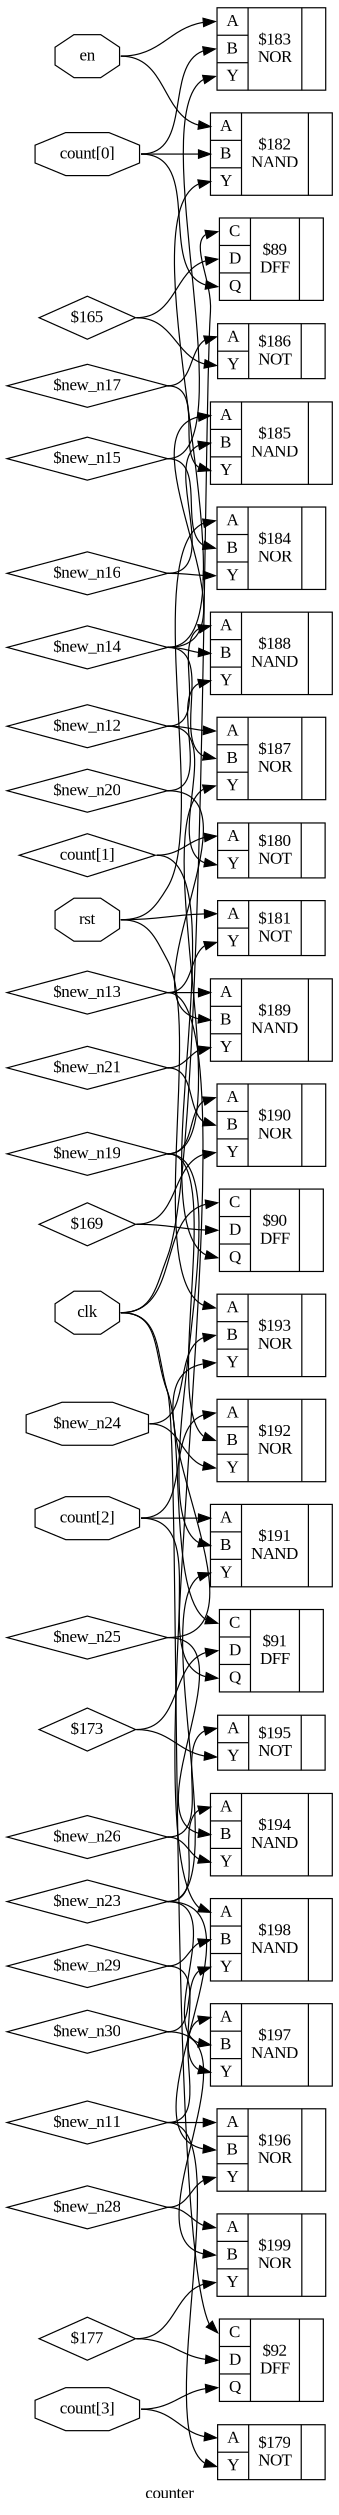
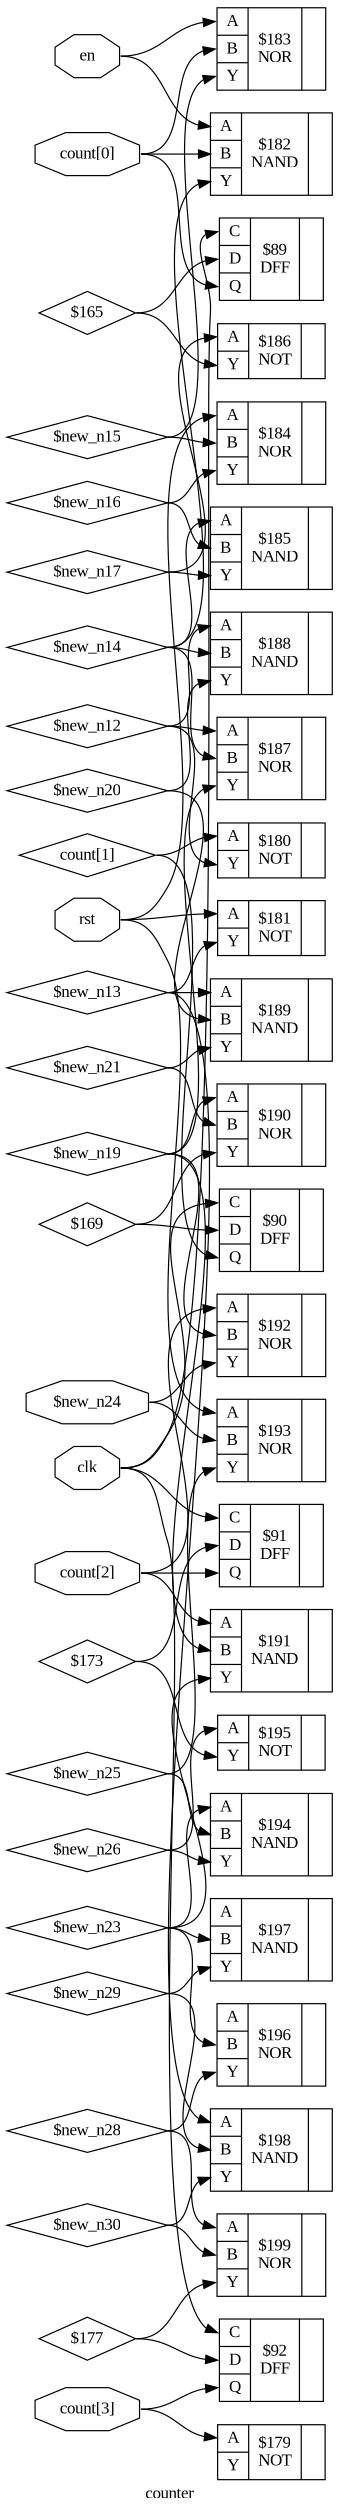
node "$new_n11": removed
